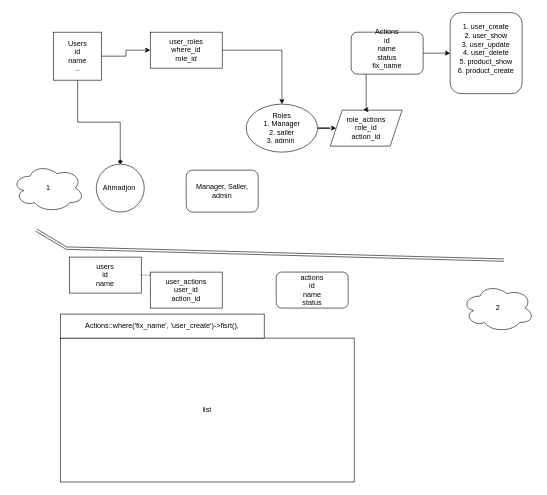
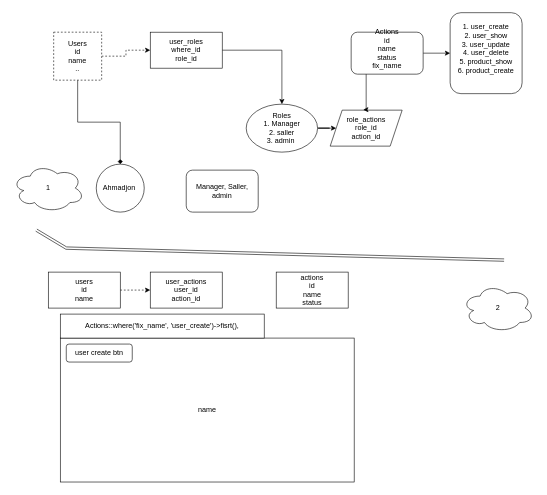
edge "Users id name .." -> "user_roles where_id role_id": style solid -> dashed
node "Users id name ..": style solid -> dashed
node "users id name": moved (105, 275) -> (84, 290)
node "actions id name status": shape rounded rectangle -> rectangle
node "user create btn": added
node "list": label "list" -> "name"
